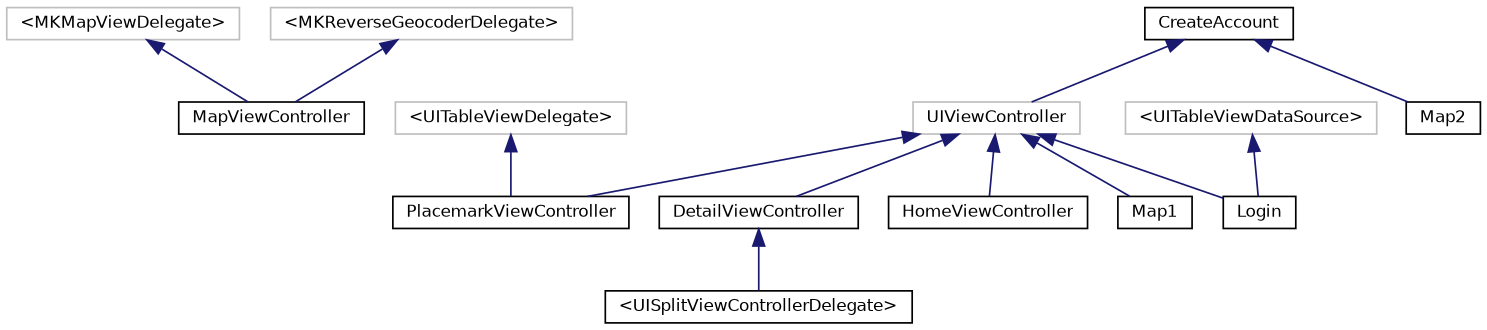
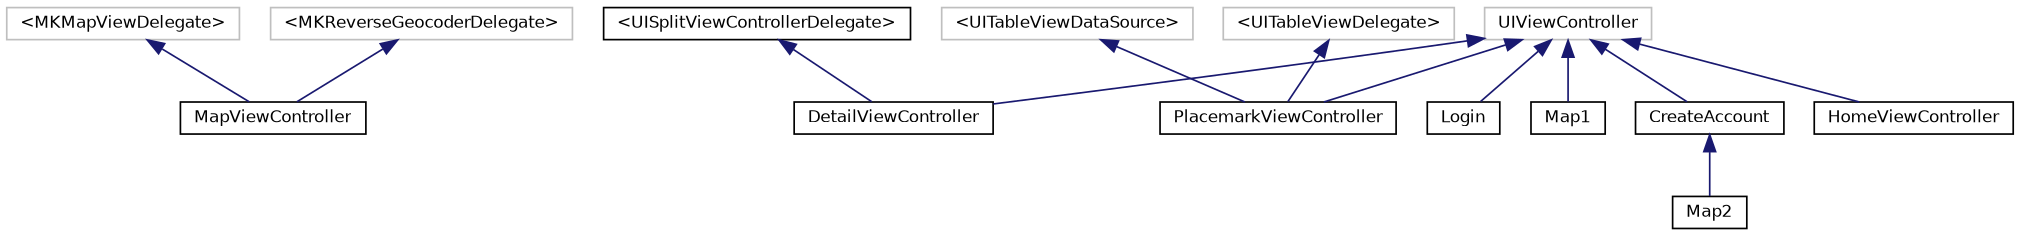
edge "UIViewController" -> "CreateAccount": reversed
edge "Login" -> "<UITableViewDataSource>": now "PlacemarkViewController" -> "<UITableViewDataSource>"
edge "<UISplitViewControllerDelegate>" -> "DetailViewController": reversed
